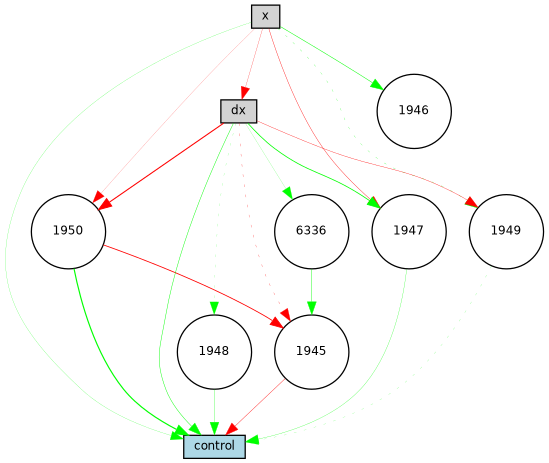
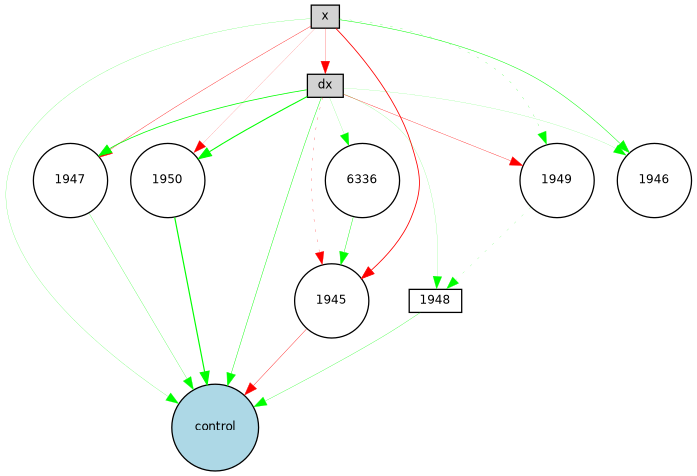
edge "dx" -> "1946": added
edge "dx" -> "1950": color red -> green
edge "dx" -> "1948": style dotted -> solid
edge "1950" -> "1945": now "x" -> "1945"
node "1948": shape circle -> box
edge "1949" -> "control": now "1949" -> "1948"
node "control": shape box -> circle
